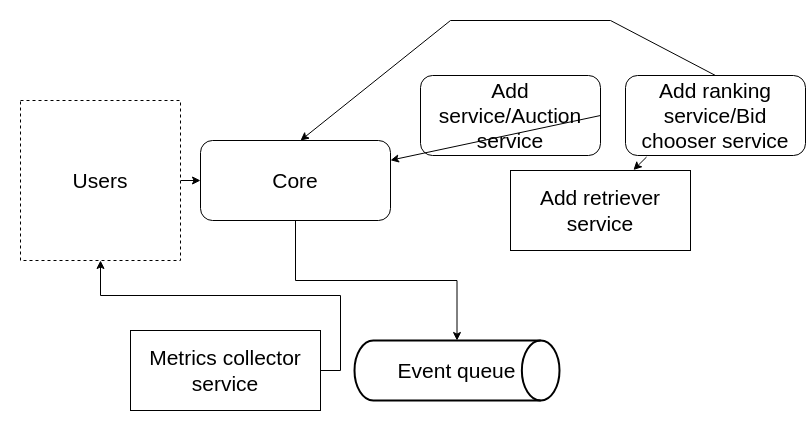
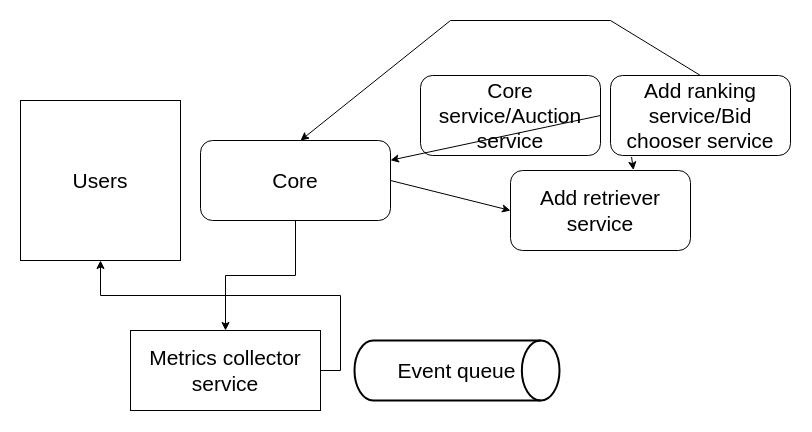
node "Add service/Auction service": label "Add service/Auction service" -> "Core service/Auction service"
node "Add ranking service/Bid chooser service": moved (716, 116) -> (701, 116)
node "Users": style dashed -> solid
edge "Users" -> "Core": removed
edge "Core" -> "Add retriever service": added
node "Add retriever service": shape rectangle -> rounded rectangle
edge "Core" -> "Event queue": now "Core" -> "Metrics collector service"
